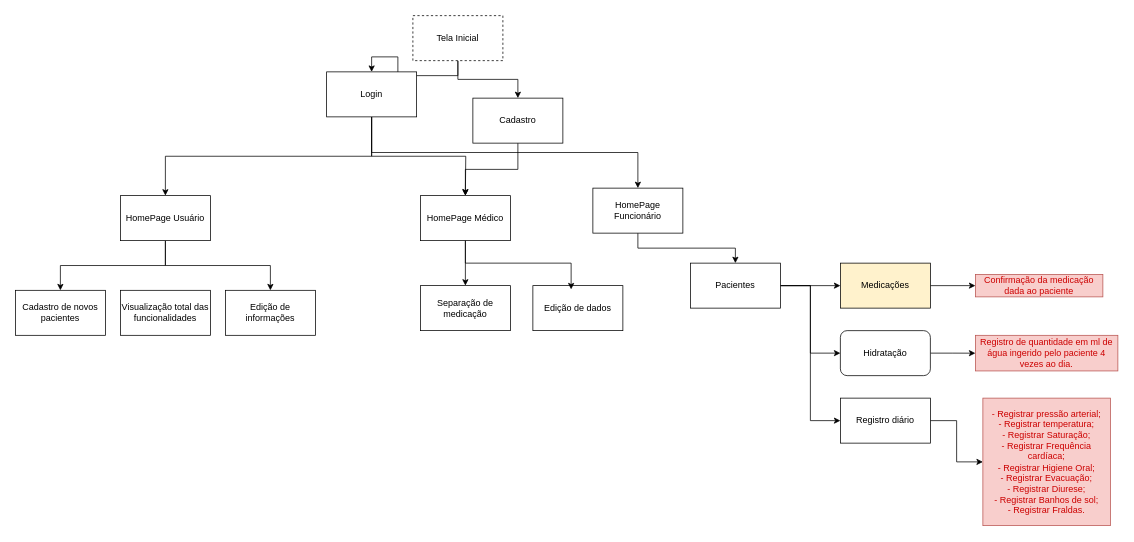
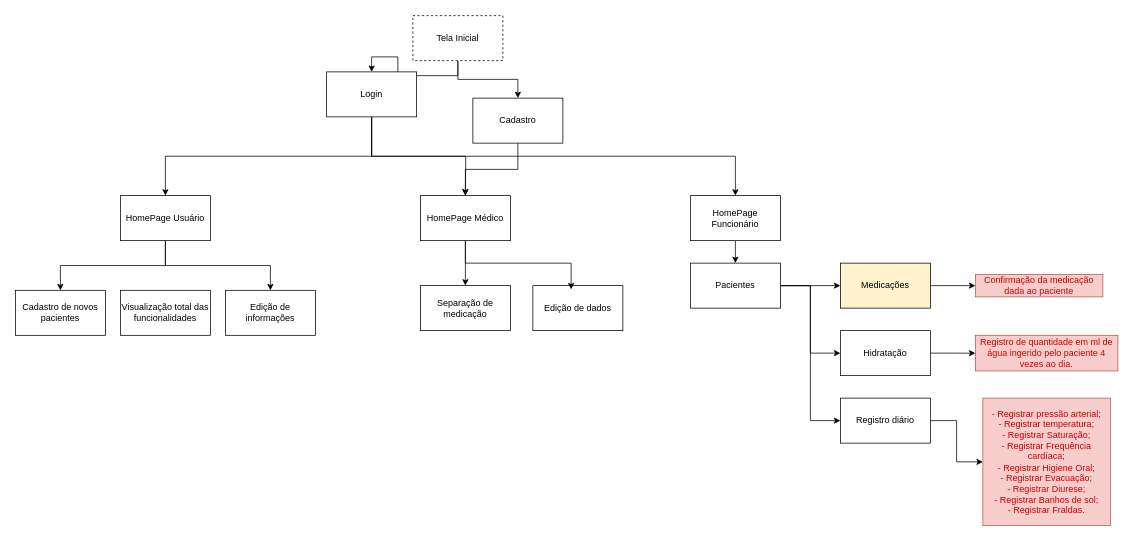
node "HomePage Funcionário": moved (638, 210) -> (735, 218)
node "Hidratação": shape rounded rectangle -> rectangle
